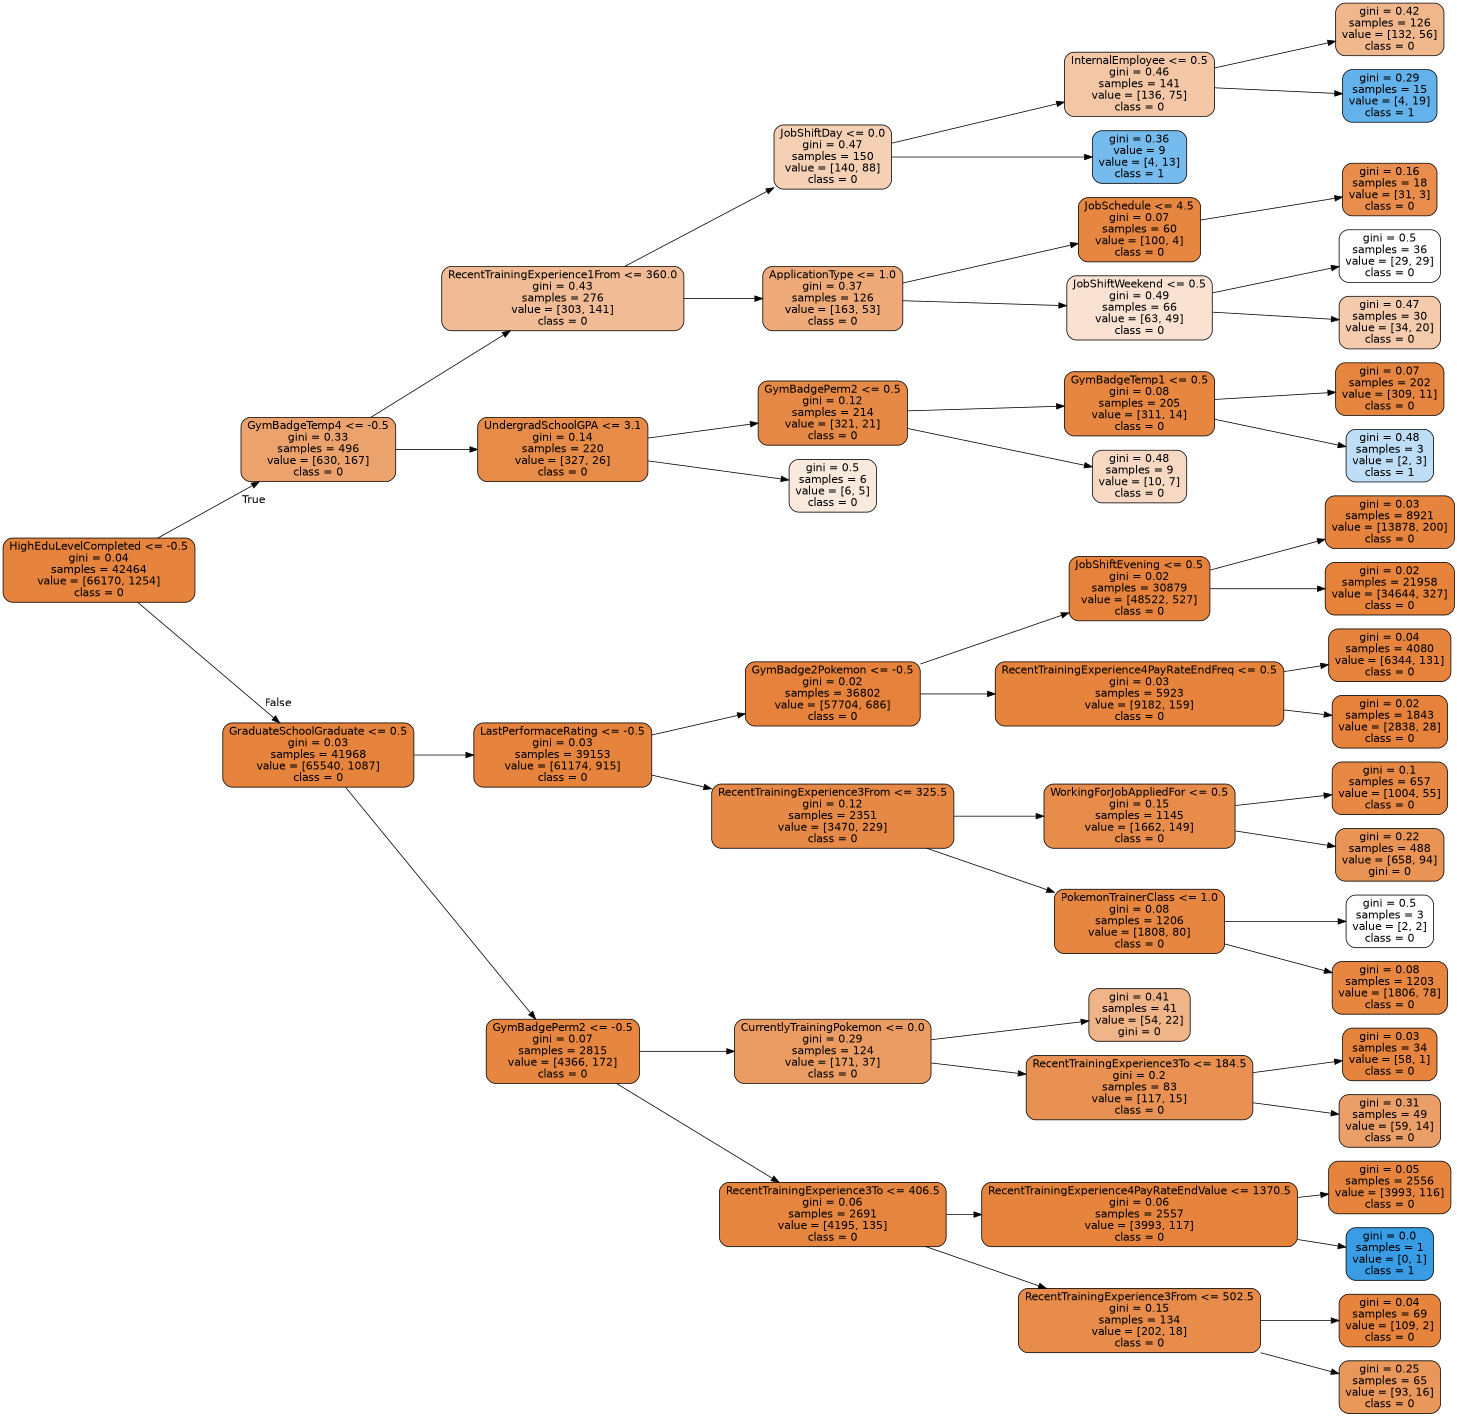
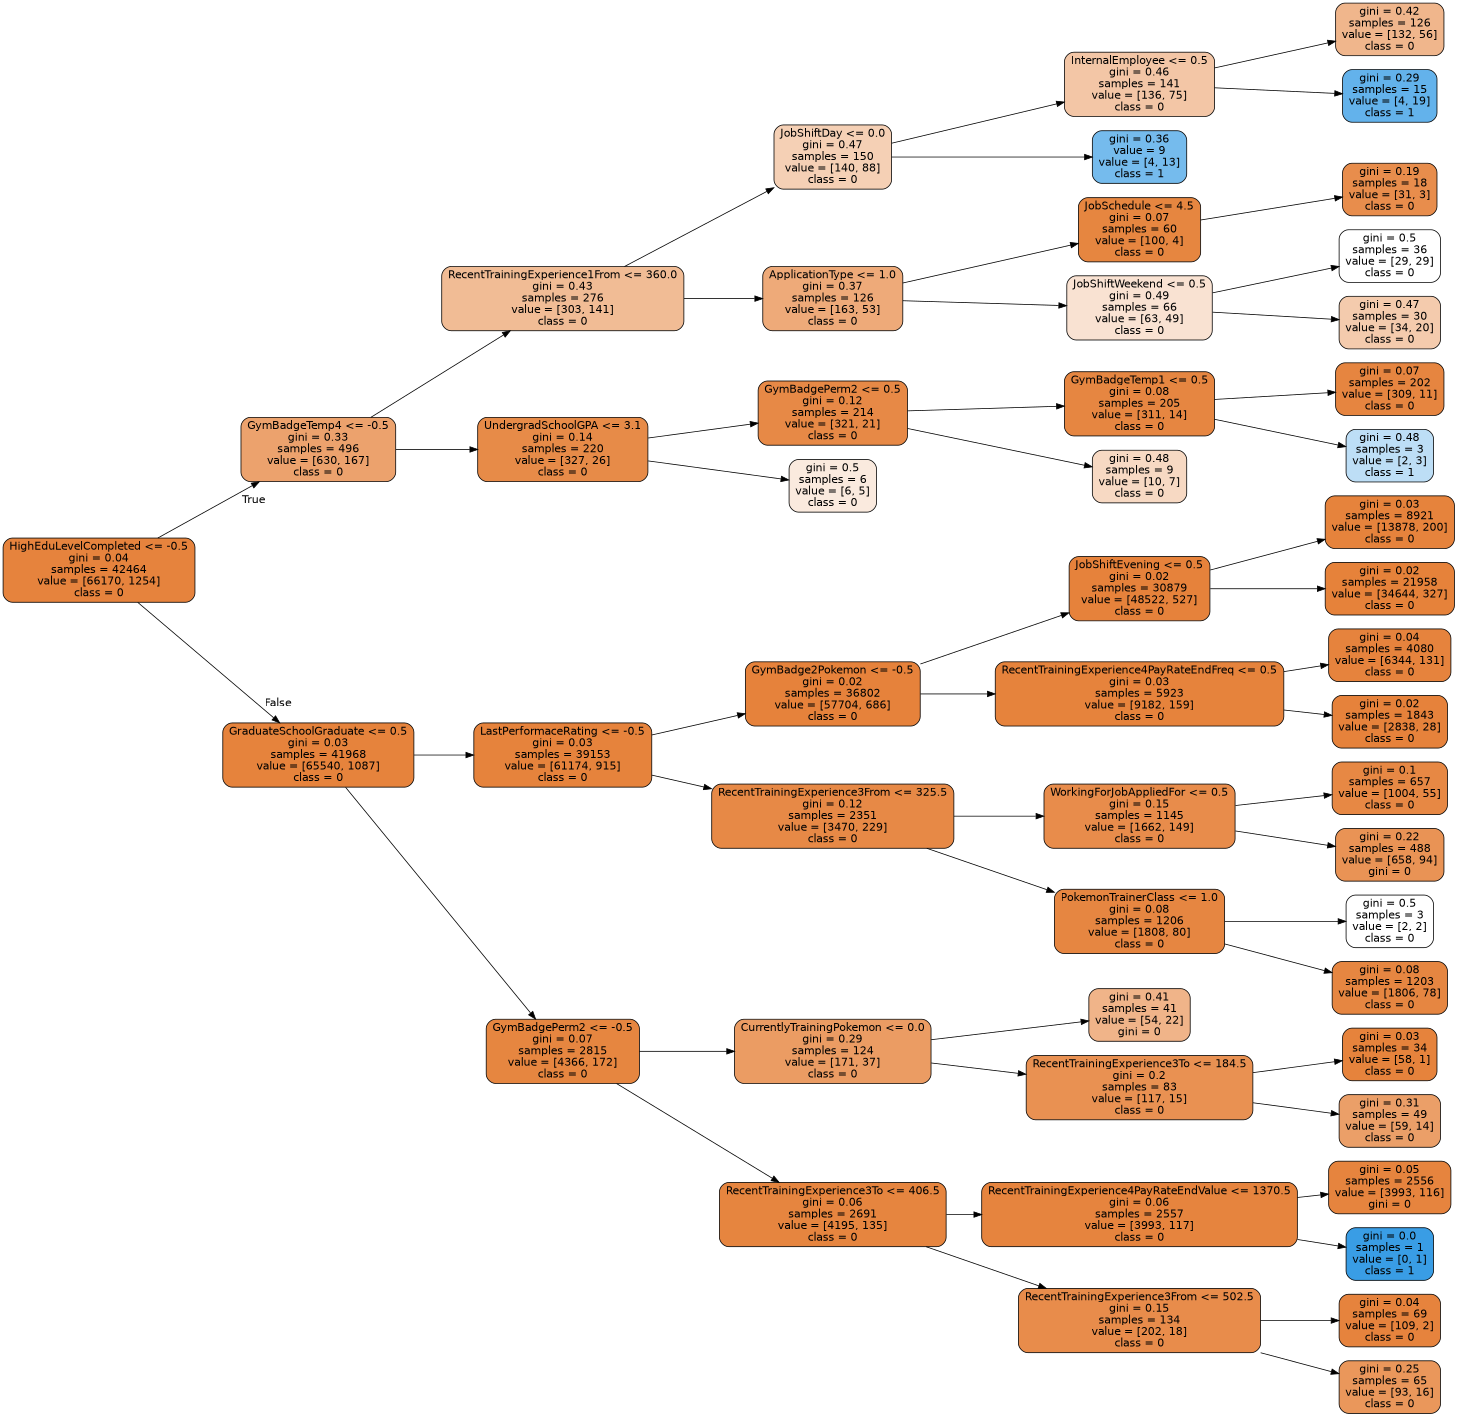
node "gini = 0.16 samples = 18 value = [31, 3] class = 0": label "gini = 0.16 samples = 18 value = [31, 3] class = 0" -> "gini = 0.19 samples = 18 value = [31, 3] class = 0"
node "gini = 0.05 samples = 2556 value = [3993, 116] class = 0": label "gini = 0.05 samples = 2556 value = [3993, 116] class = 0" -> "gini = 0.05 samples = 2556 value = [3993, 116] gini = 0"
